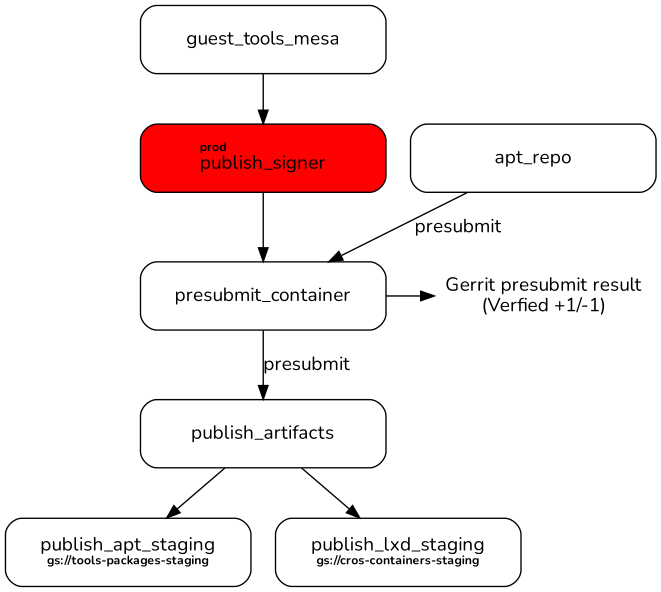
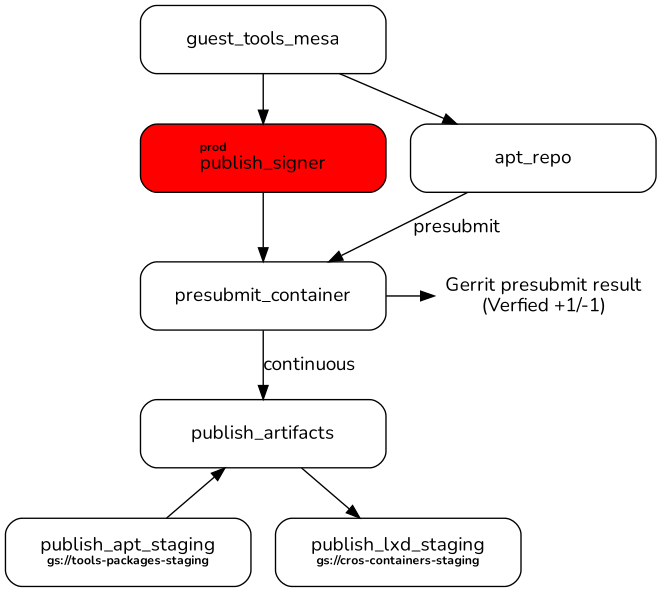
edge "guest_tools_mesa" -> "apt_repo": added
edge "presubmit_container" -> "publish_artifacts": label "presubmit" -> "continuous"
edge "publish_artifacts" -> "publish_apt_staging": reversed
